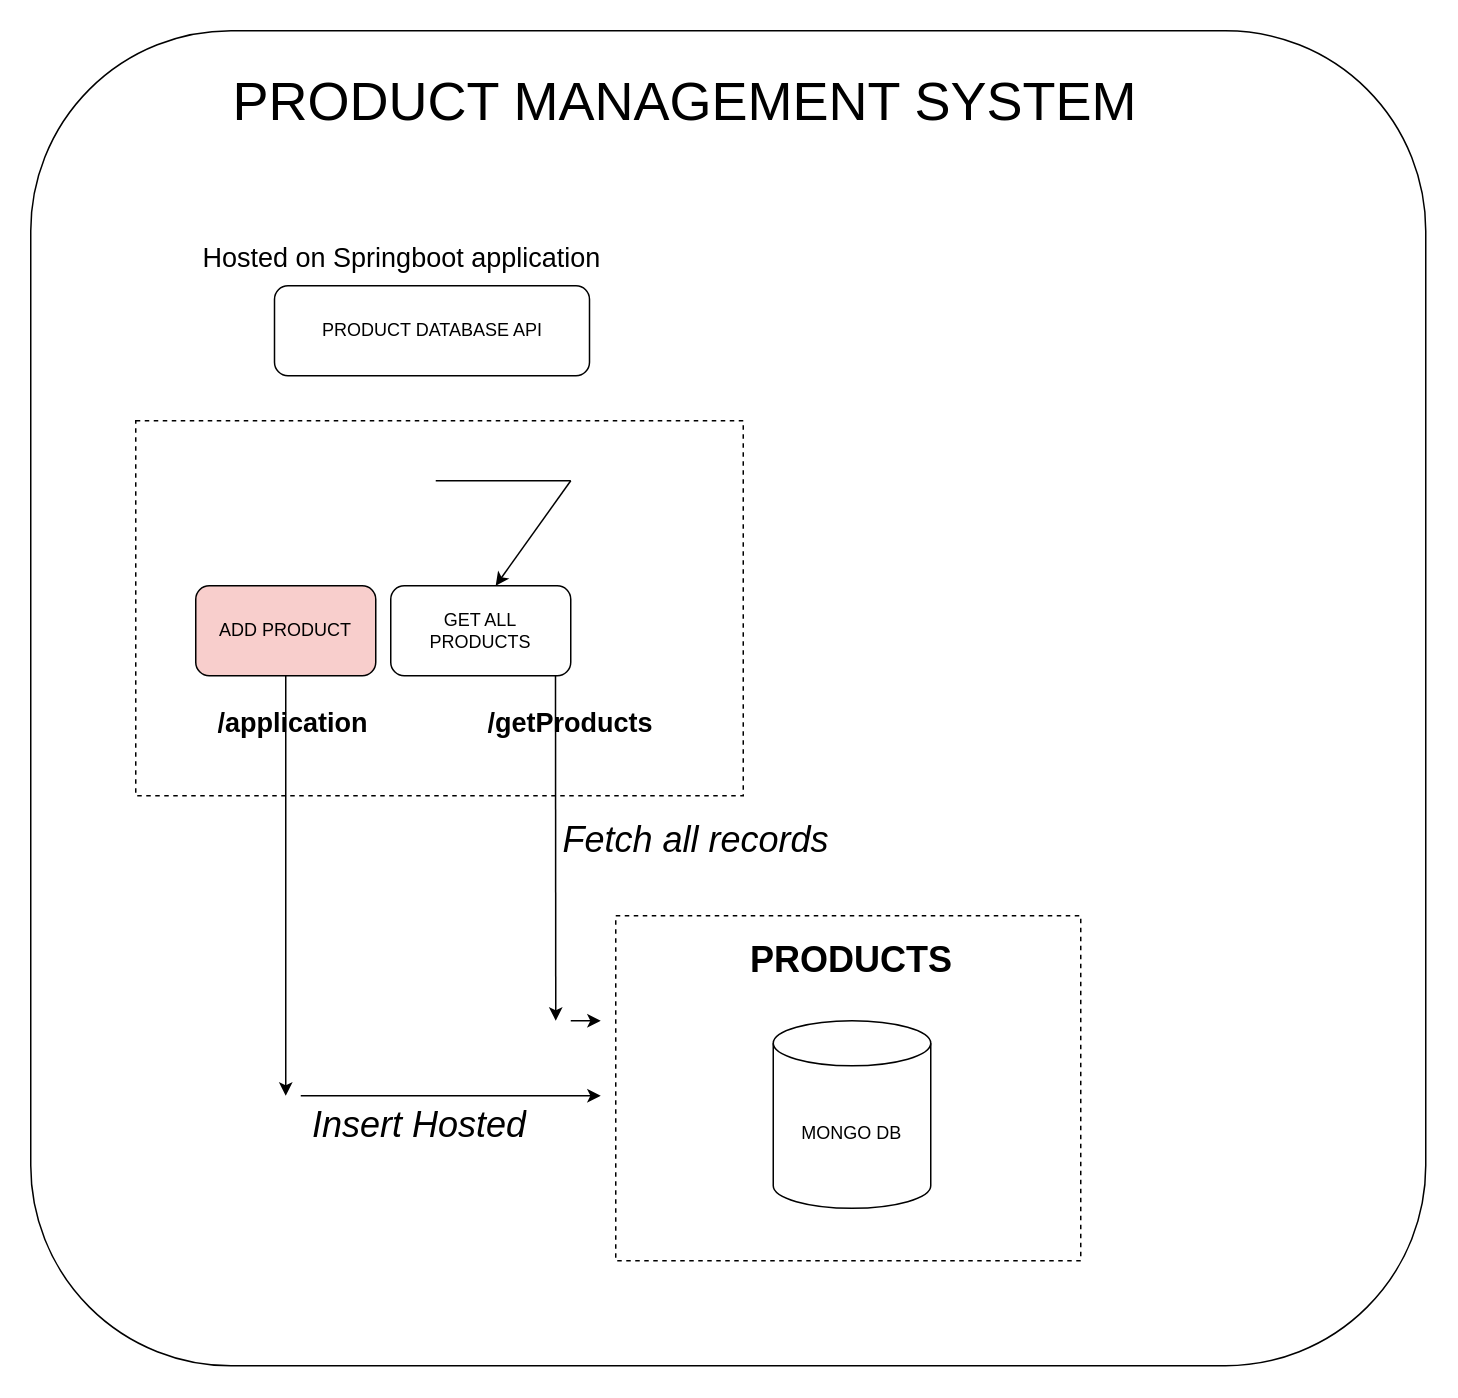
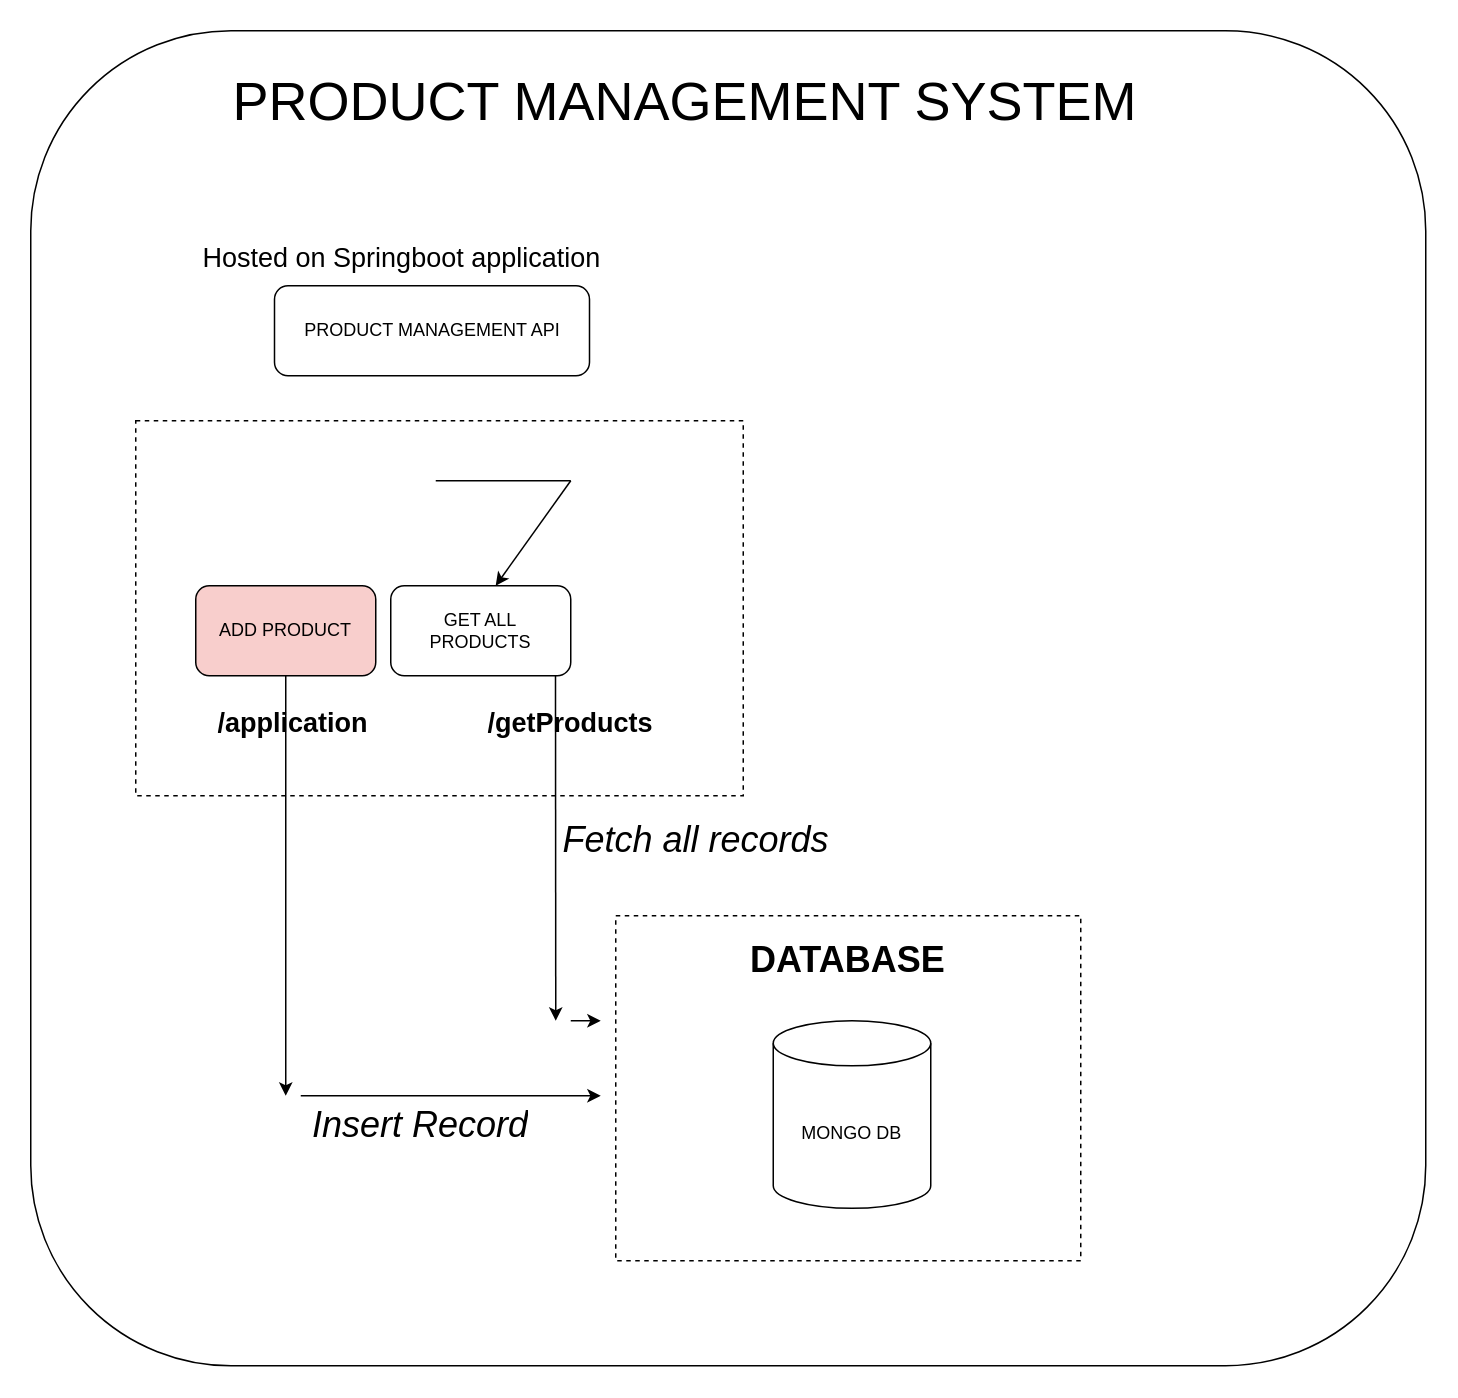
node "PRODUCT DATABASE API": label "PRODUCT DATABASE API" -> "PRODUCT MANAGEMENT API"
node "PRODUCTS": label "PRODUCTS" -> "DATABASE"
node "Insert Hosted": label "Insert Hosted" -> "Insert Record"
